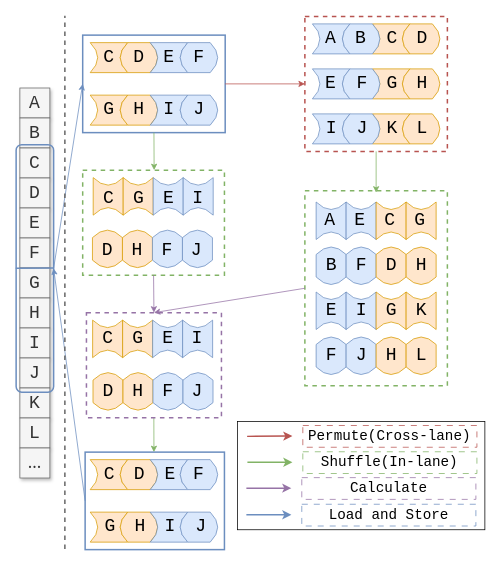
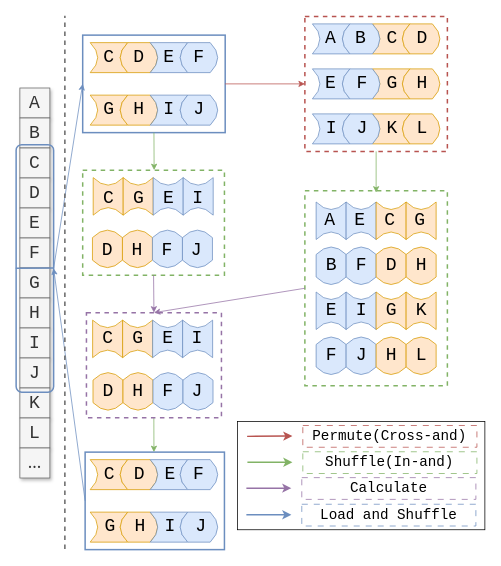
node "Permute(Cross-lane)": label "Permute(Cross-lane)" -> "Permute(Cross-and)"
node "Shuffle(In-lane)": label "Shuffle(In-lane)" -> "Shuffle(In-and)"
node "Load and Store": label "Load and Store" -> "Load and Shuffle"
